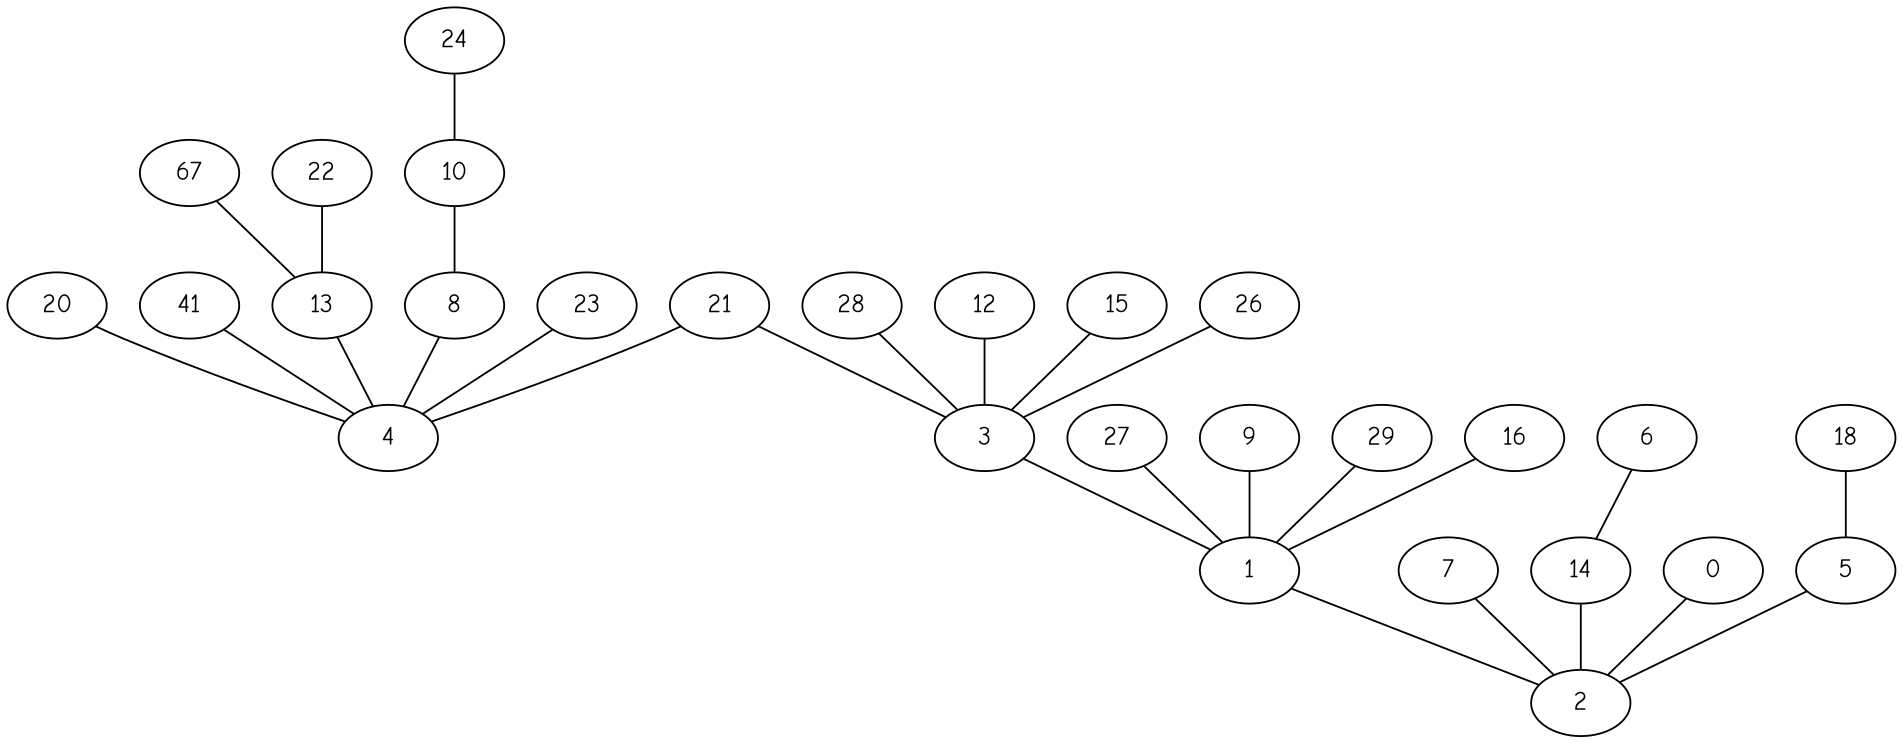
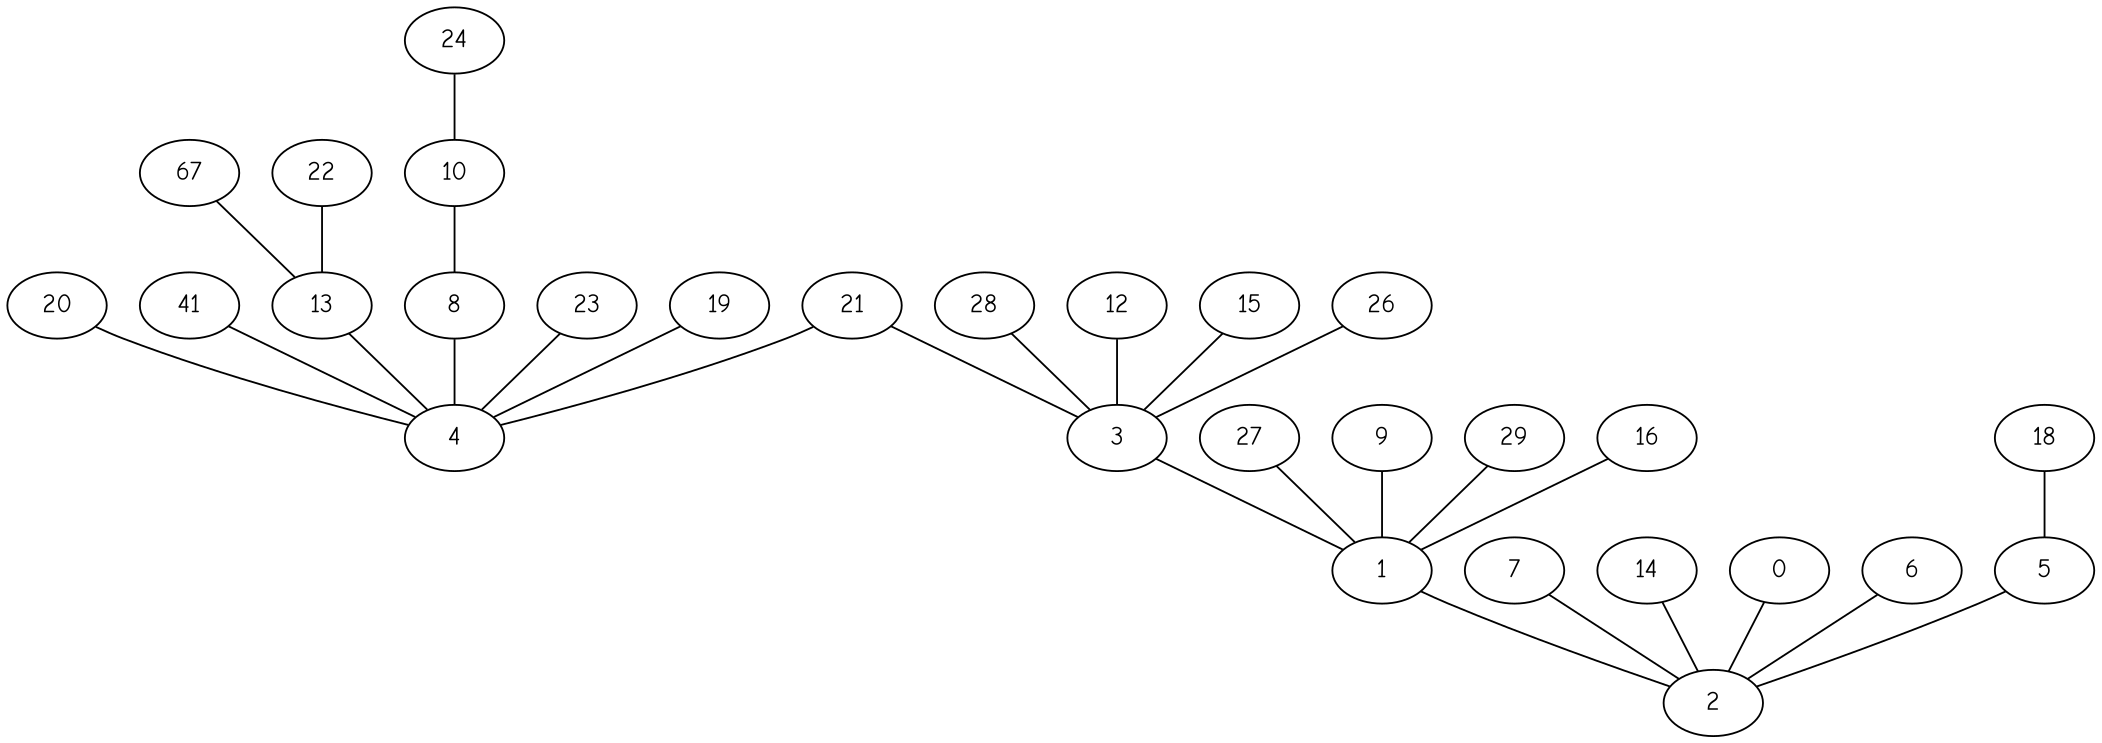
node "19": added
edge "6" -- "14": now "6" -- "2"
